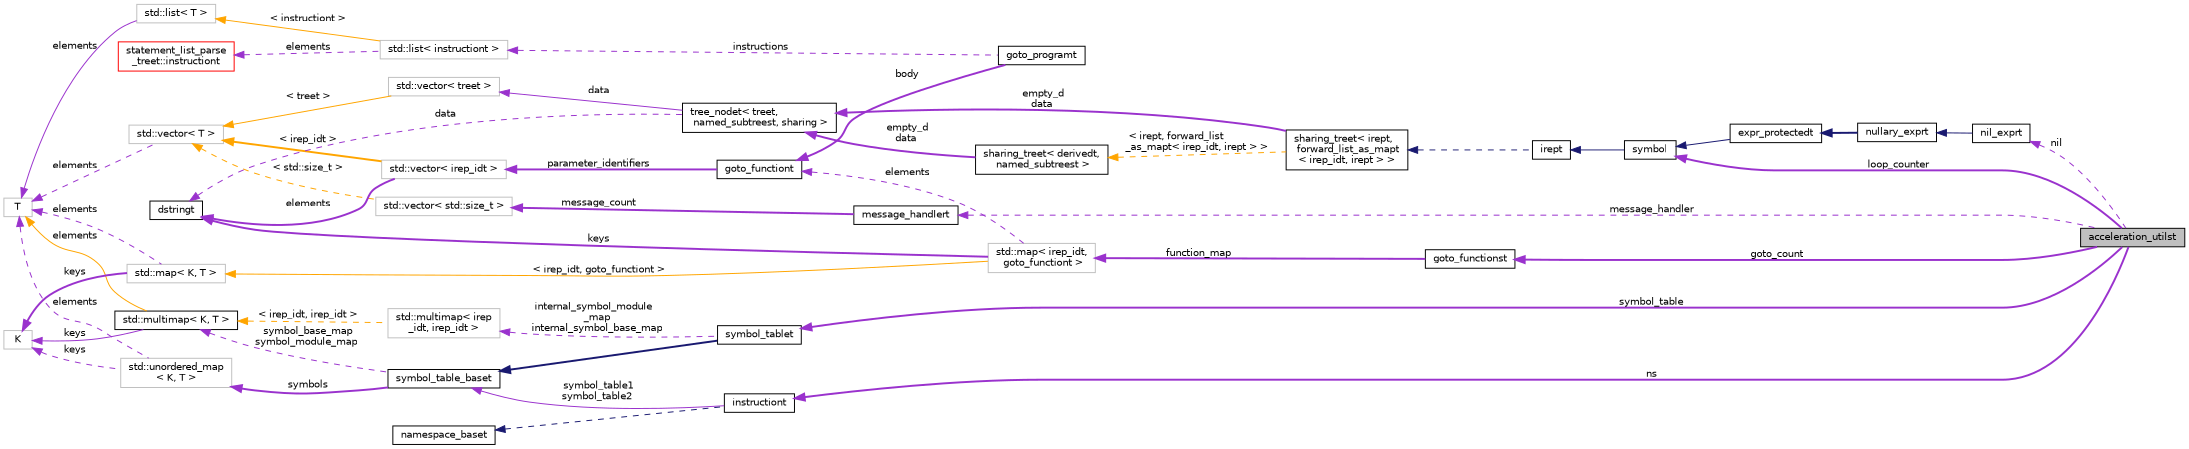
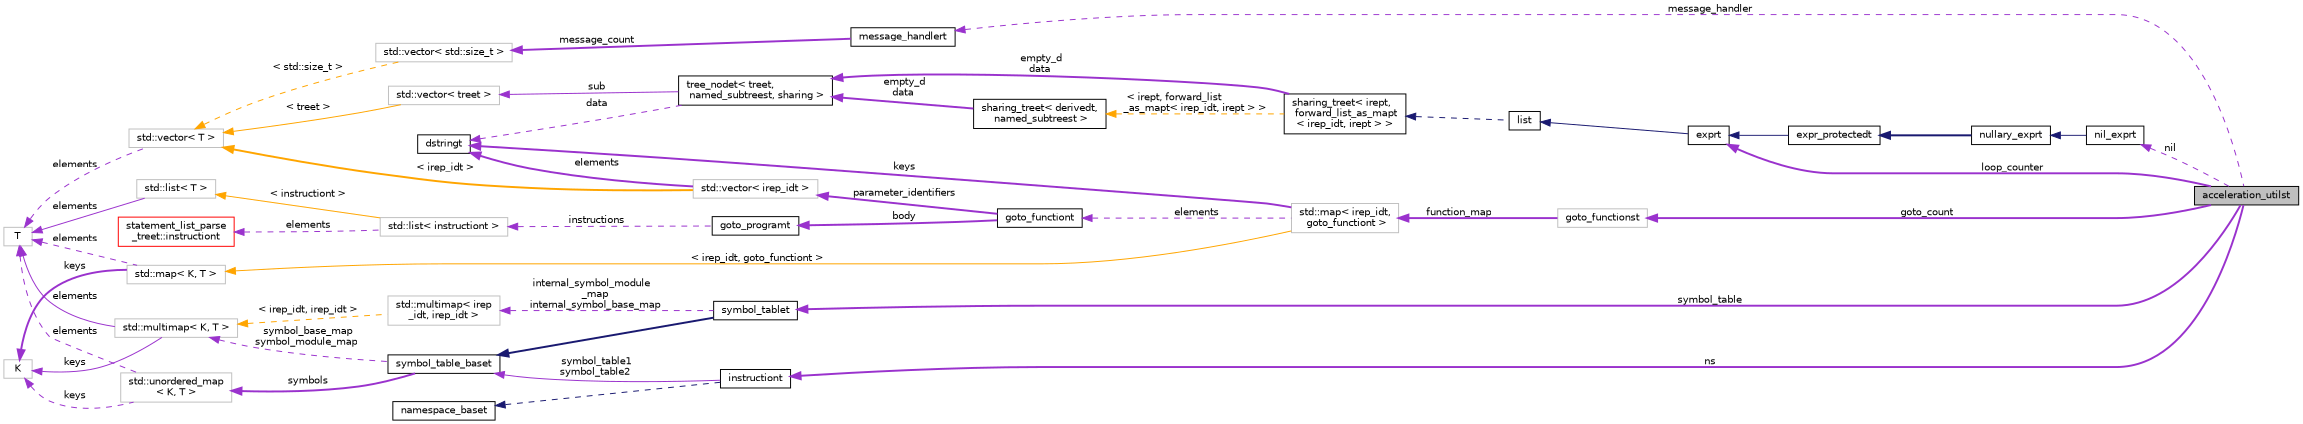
edge "tree_nodet< treet, named_subtreest, sharing >" -> "std::vector< treet >": label " data" -> " sub"
edge "goto_programt" -> "goto_functiont": reversed
node "irept": label "irept" -> "list"
node "symbol": label "symbol" -> "exprt"
node "goto_functionst": color black -> grey75
edge "std::multimap< K, T >" -> "T": color orange -> darkorchid3
node "std::multimap< K, T >": color black -> grey75
